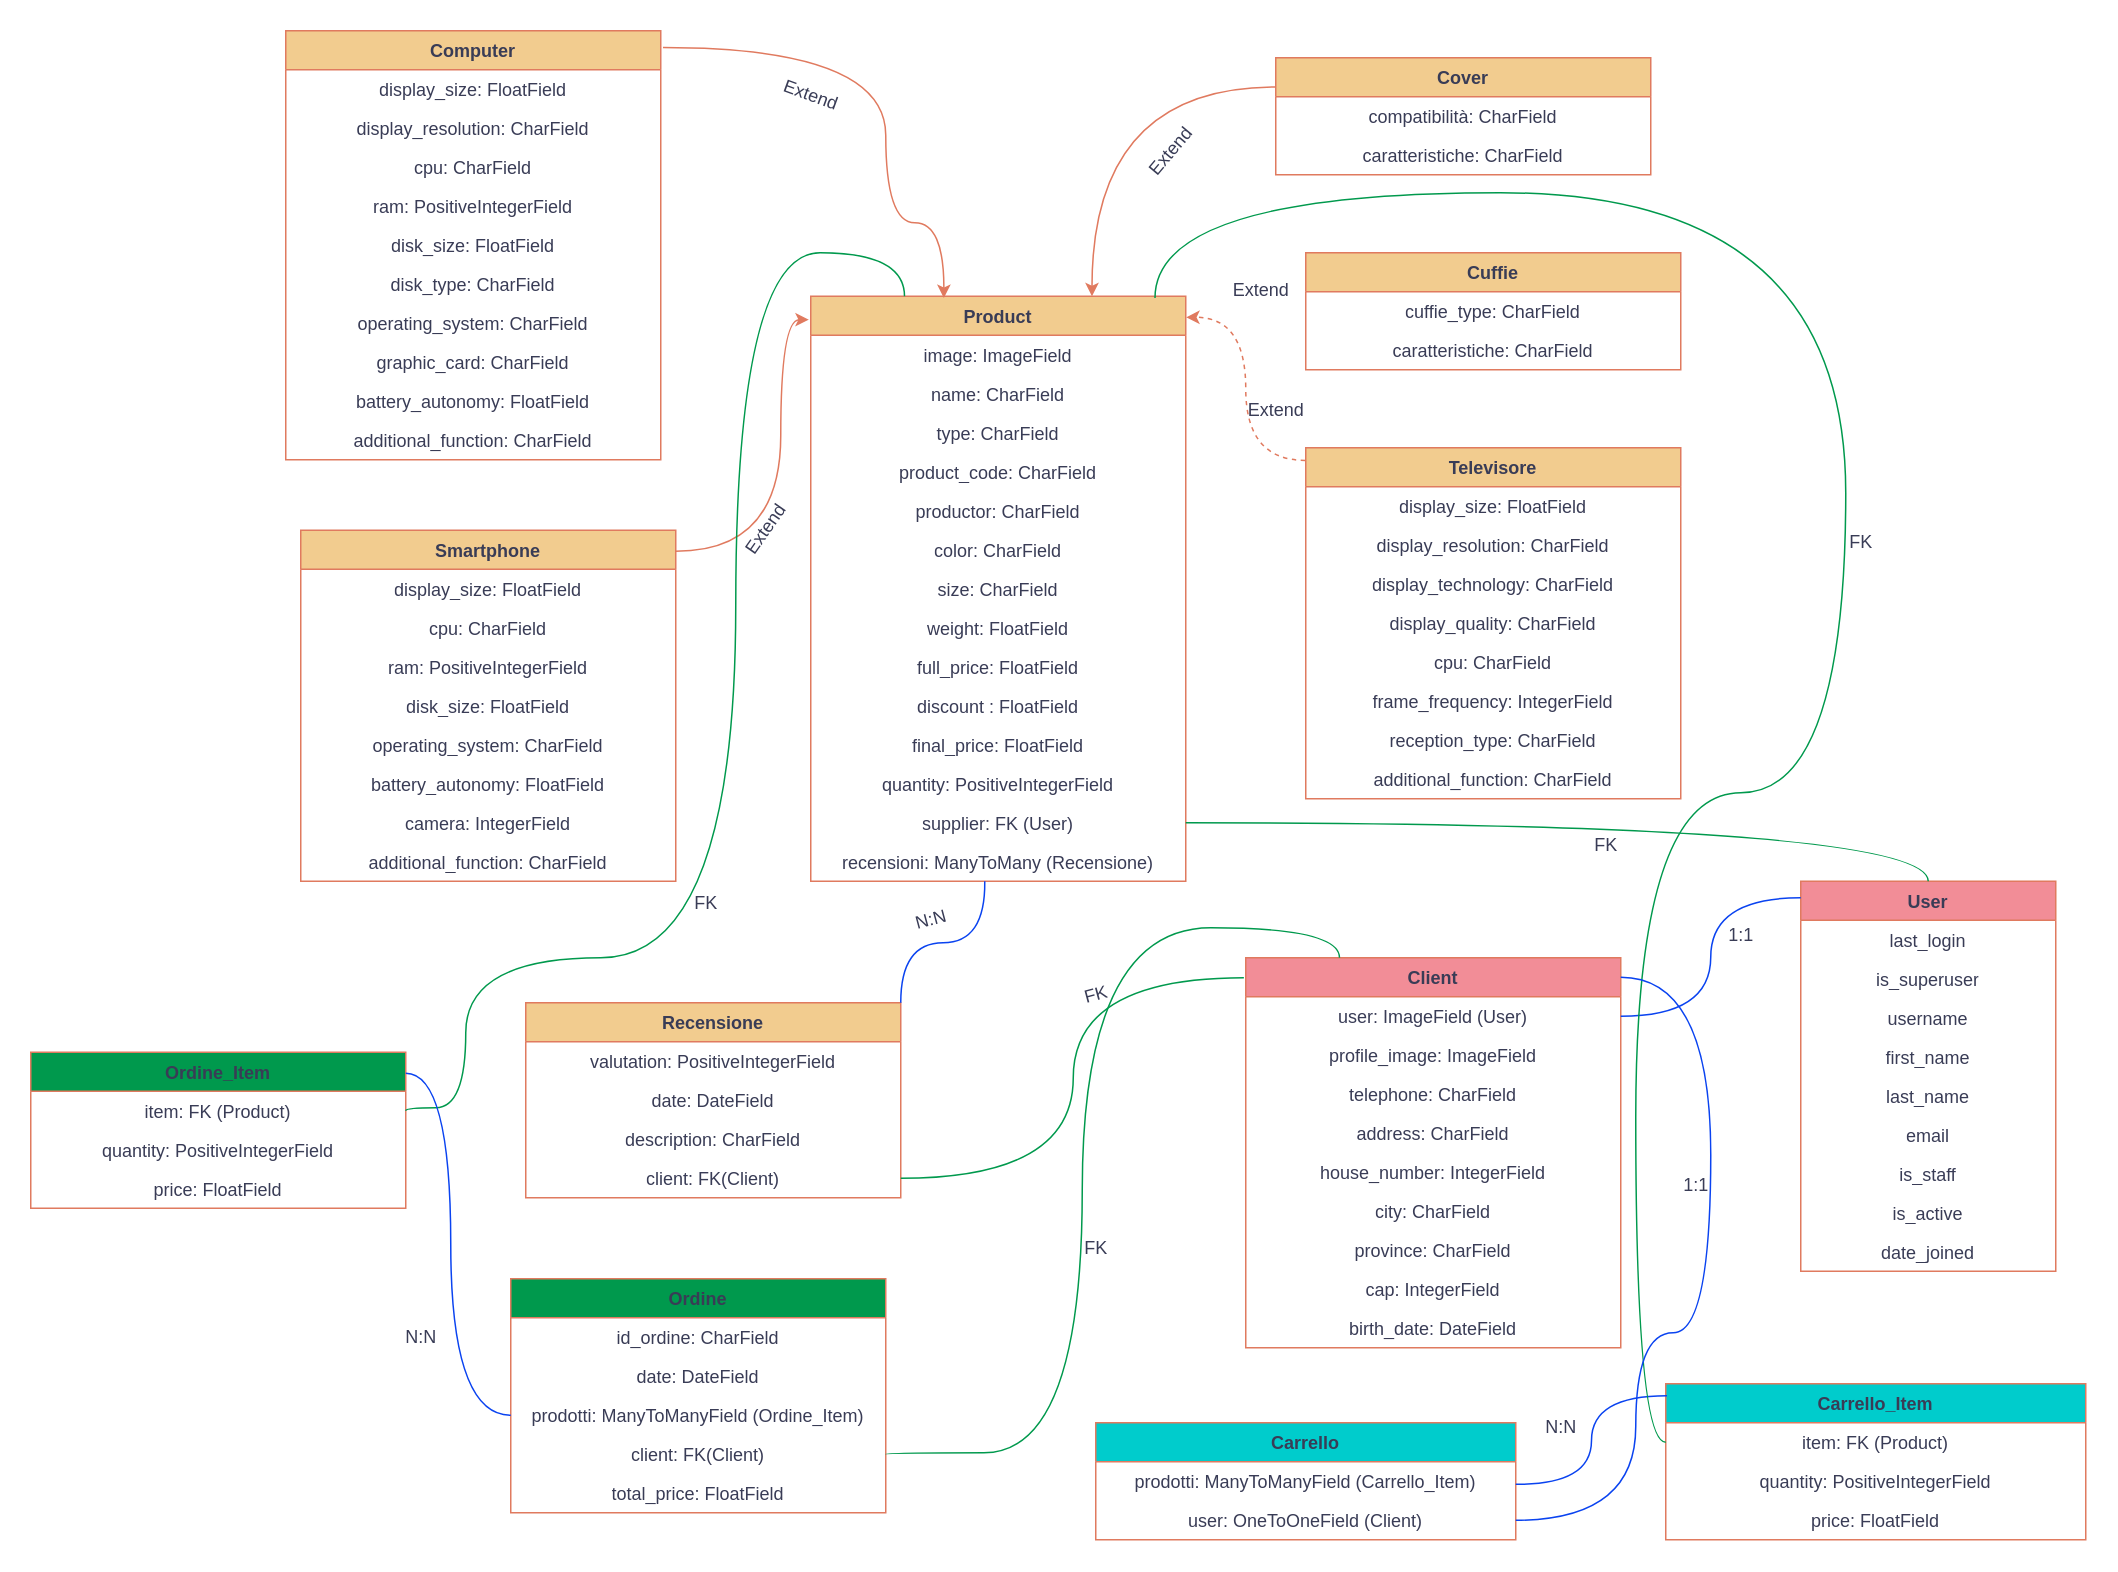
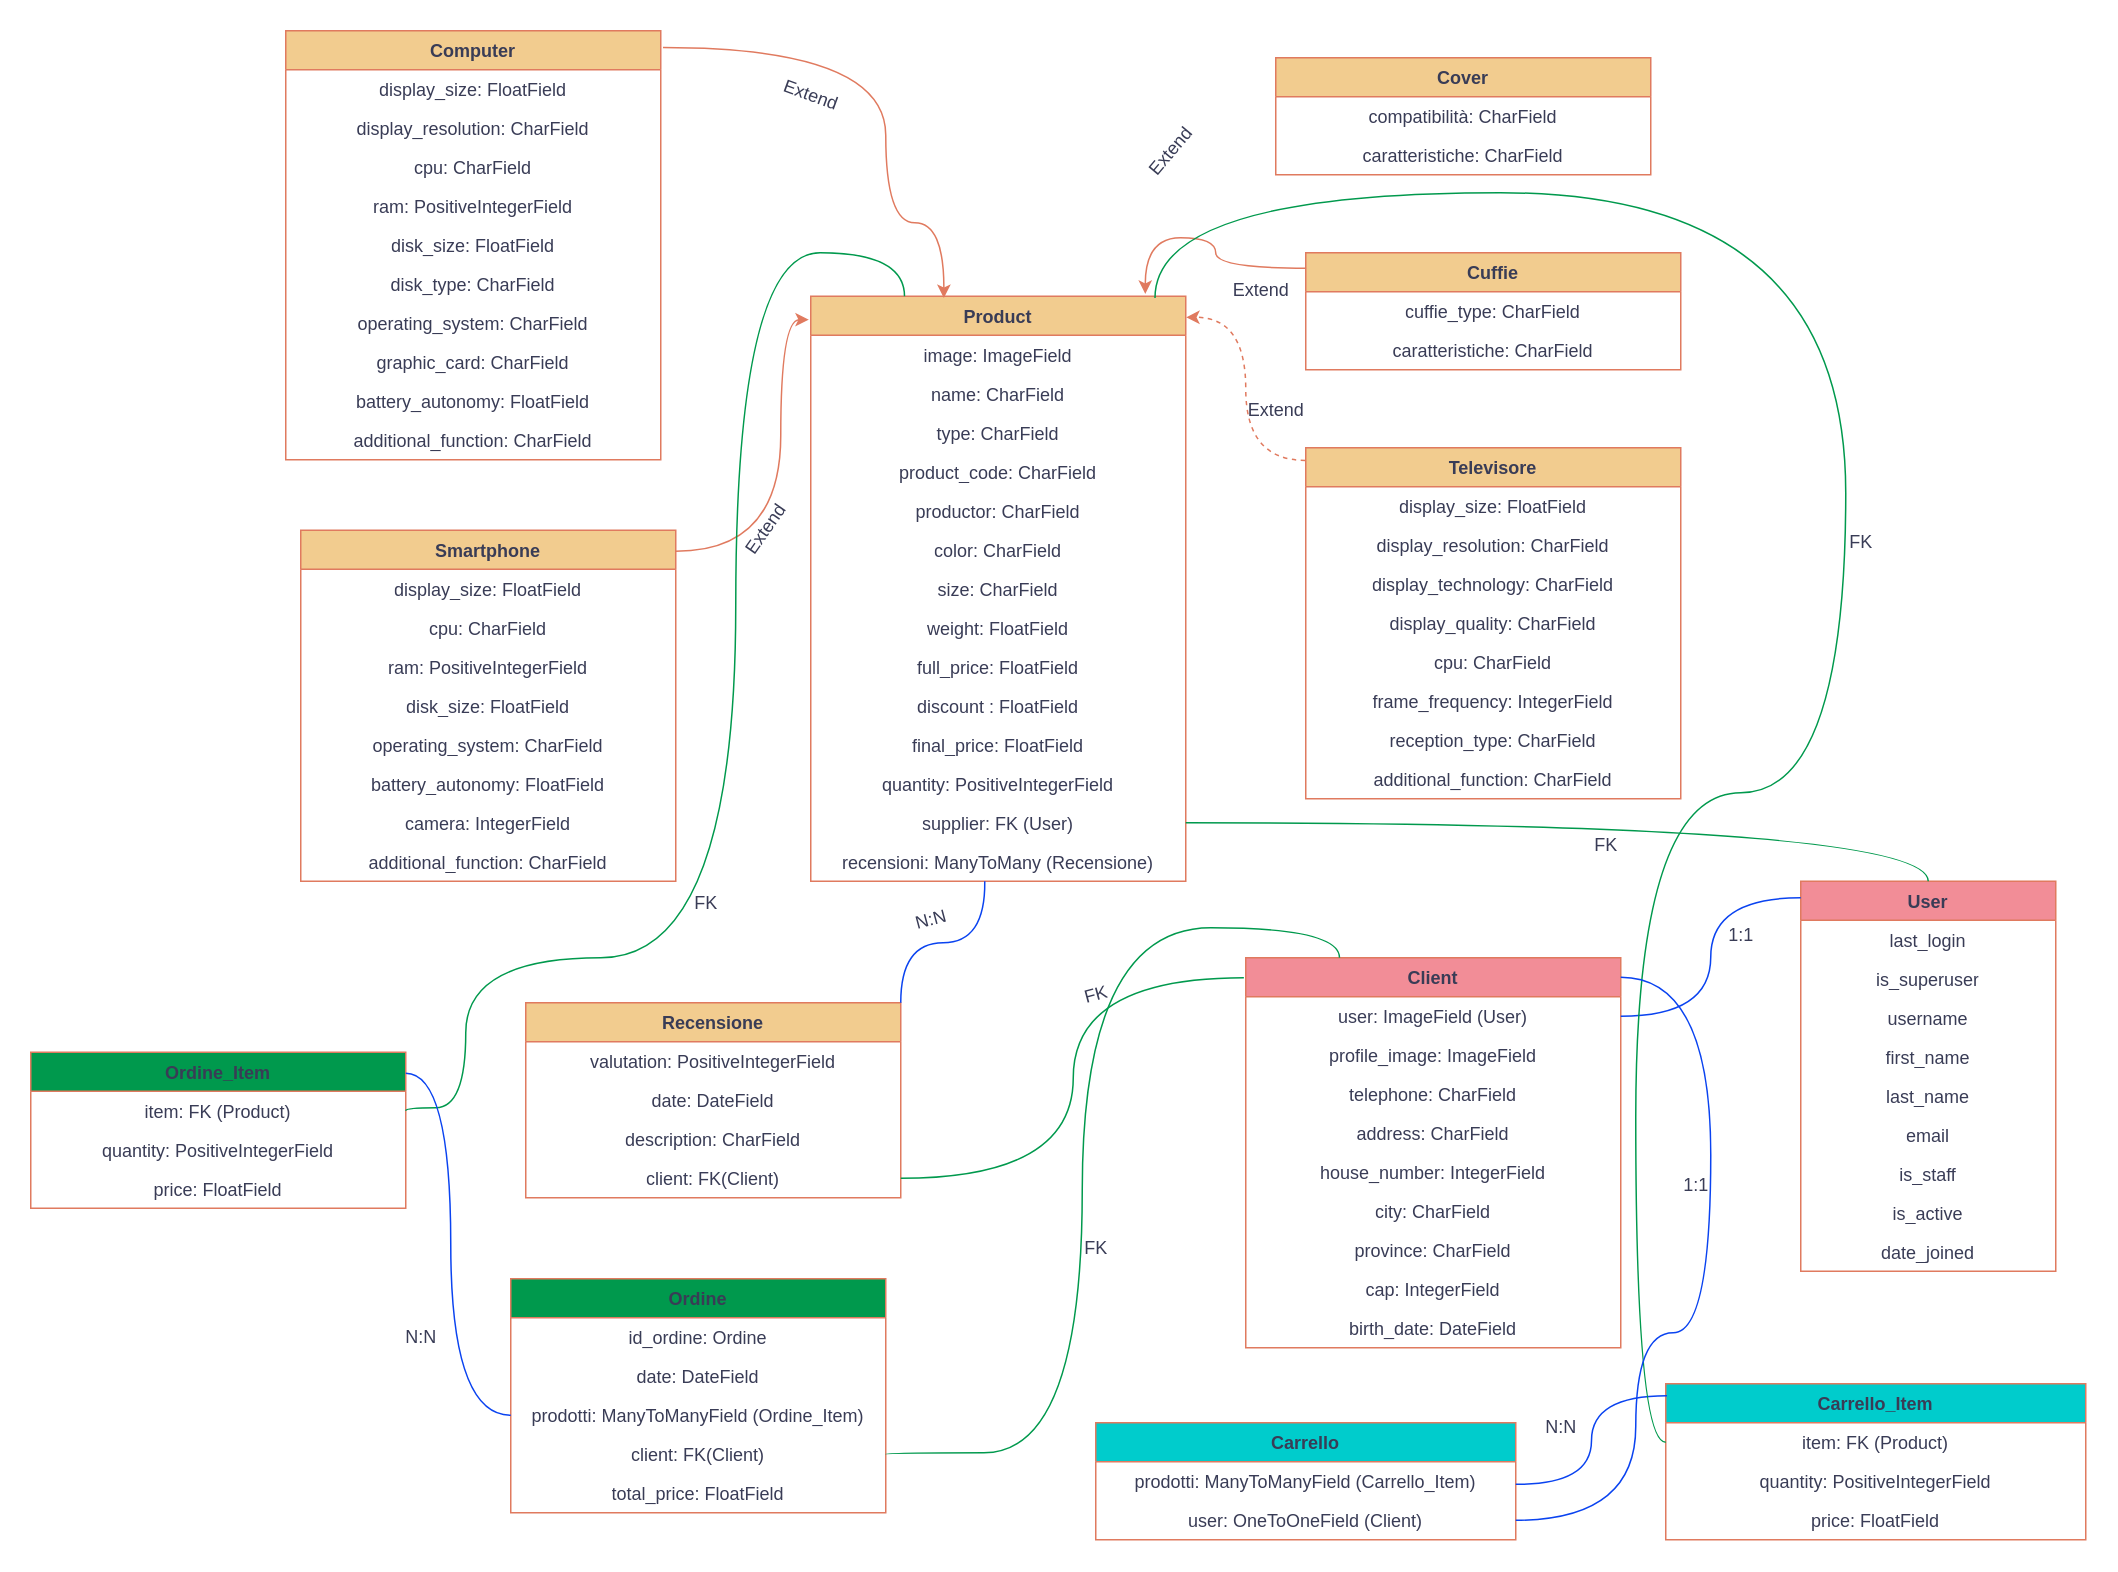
edge "Cover" -> "Product": removed
edge "Cuffie" -> "Product": added
node "id_ordine: CharField": label "id_ordine: CharField" -> "id_ordine: Ordine"
